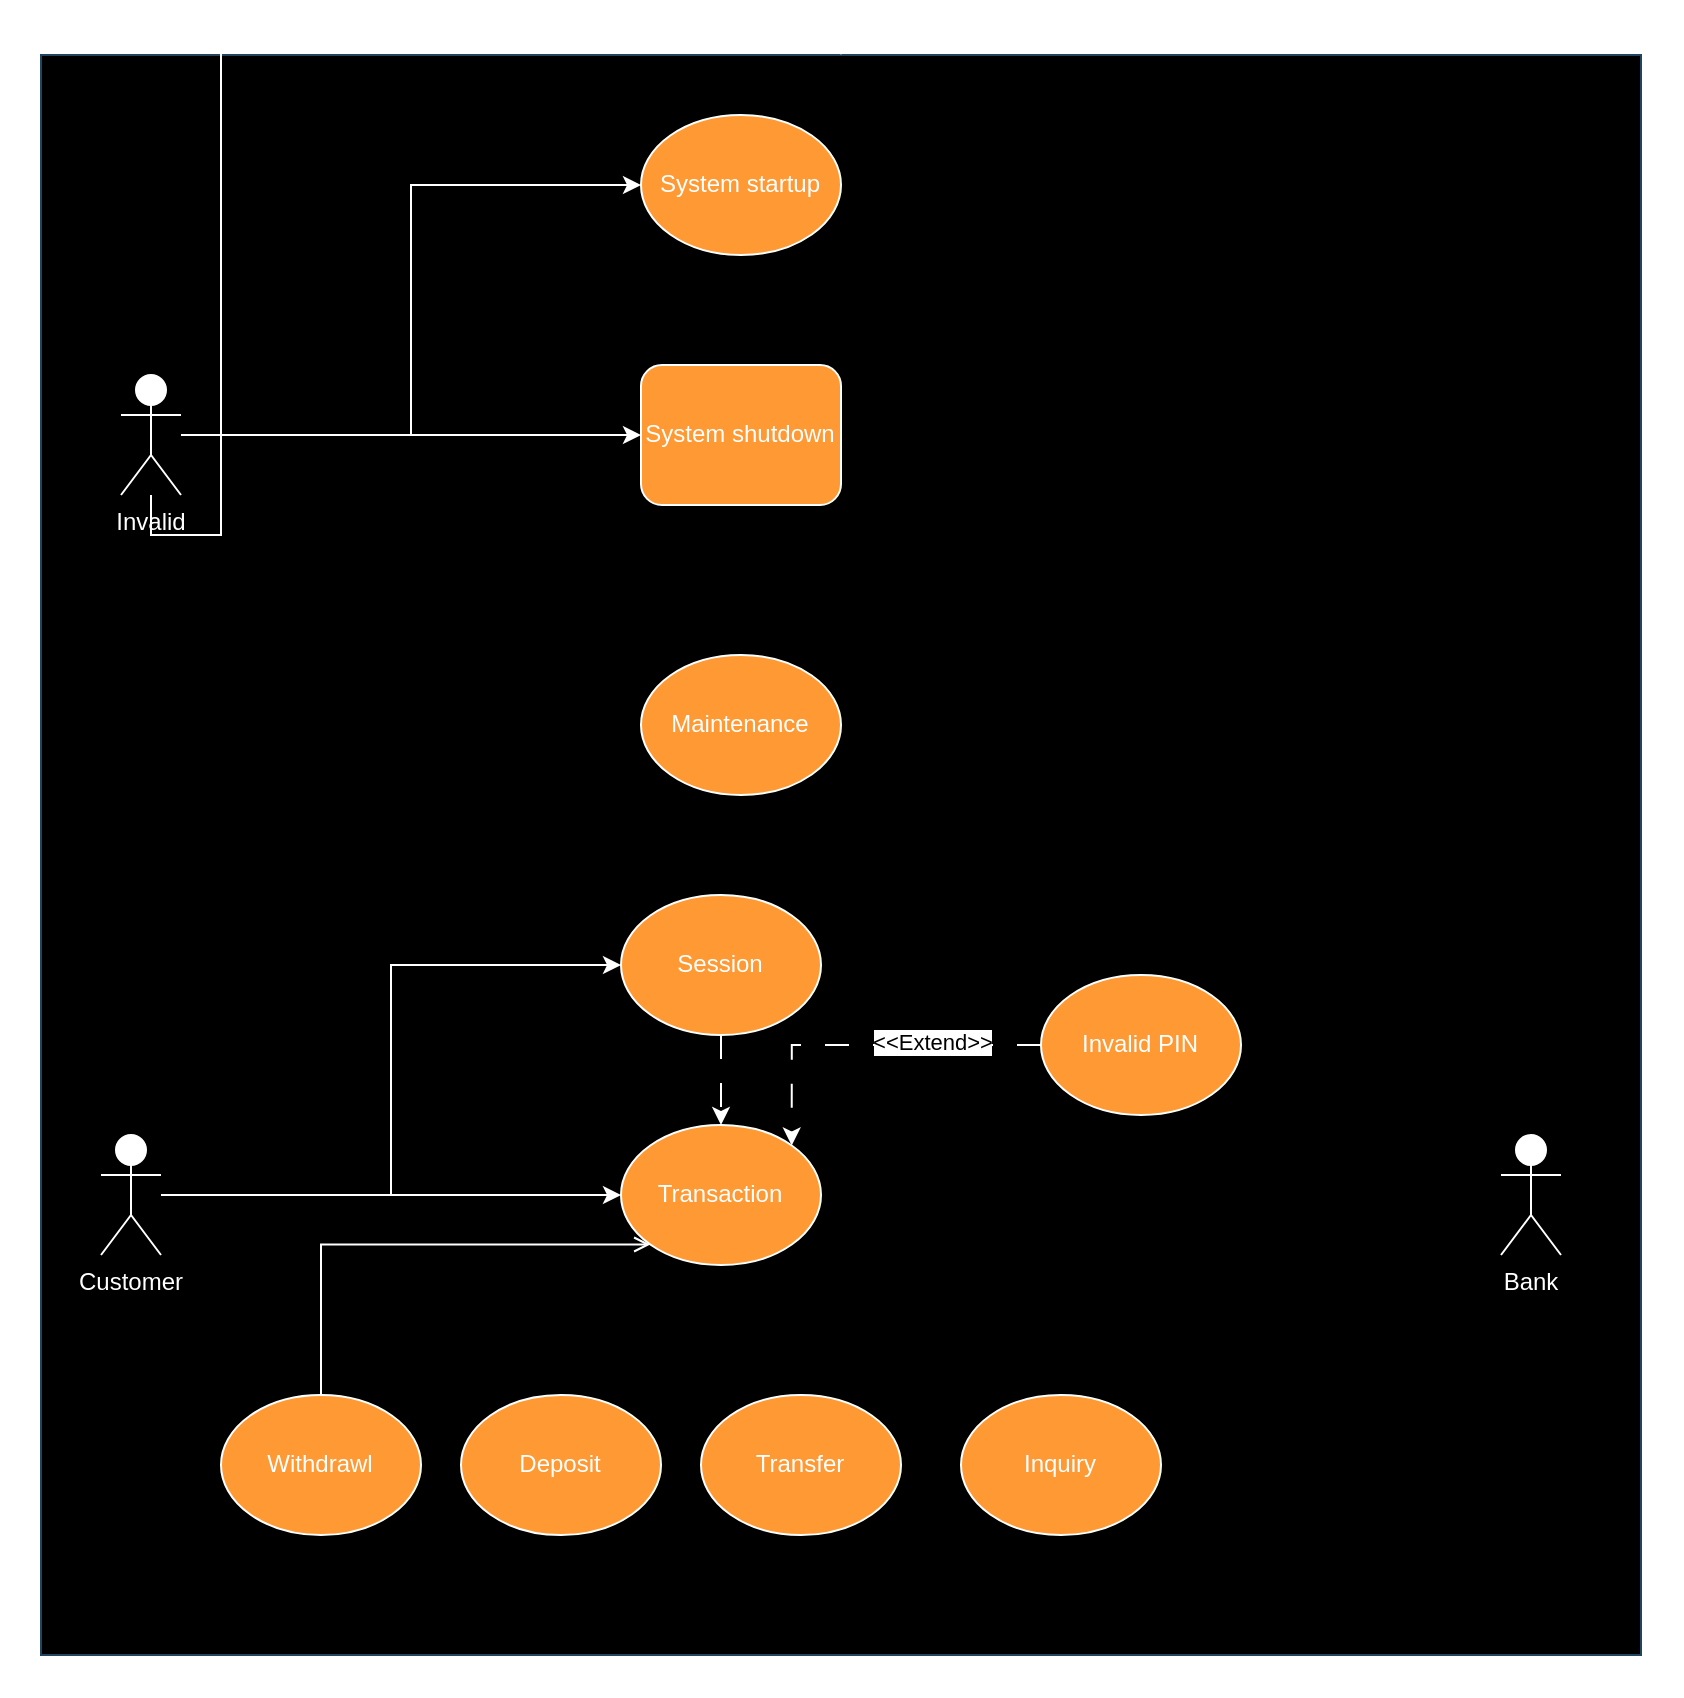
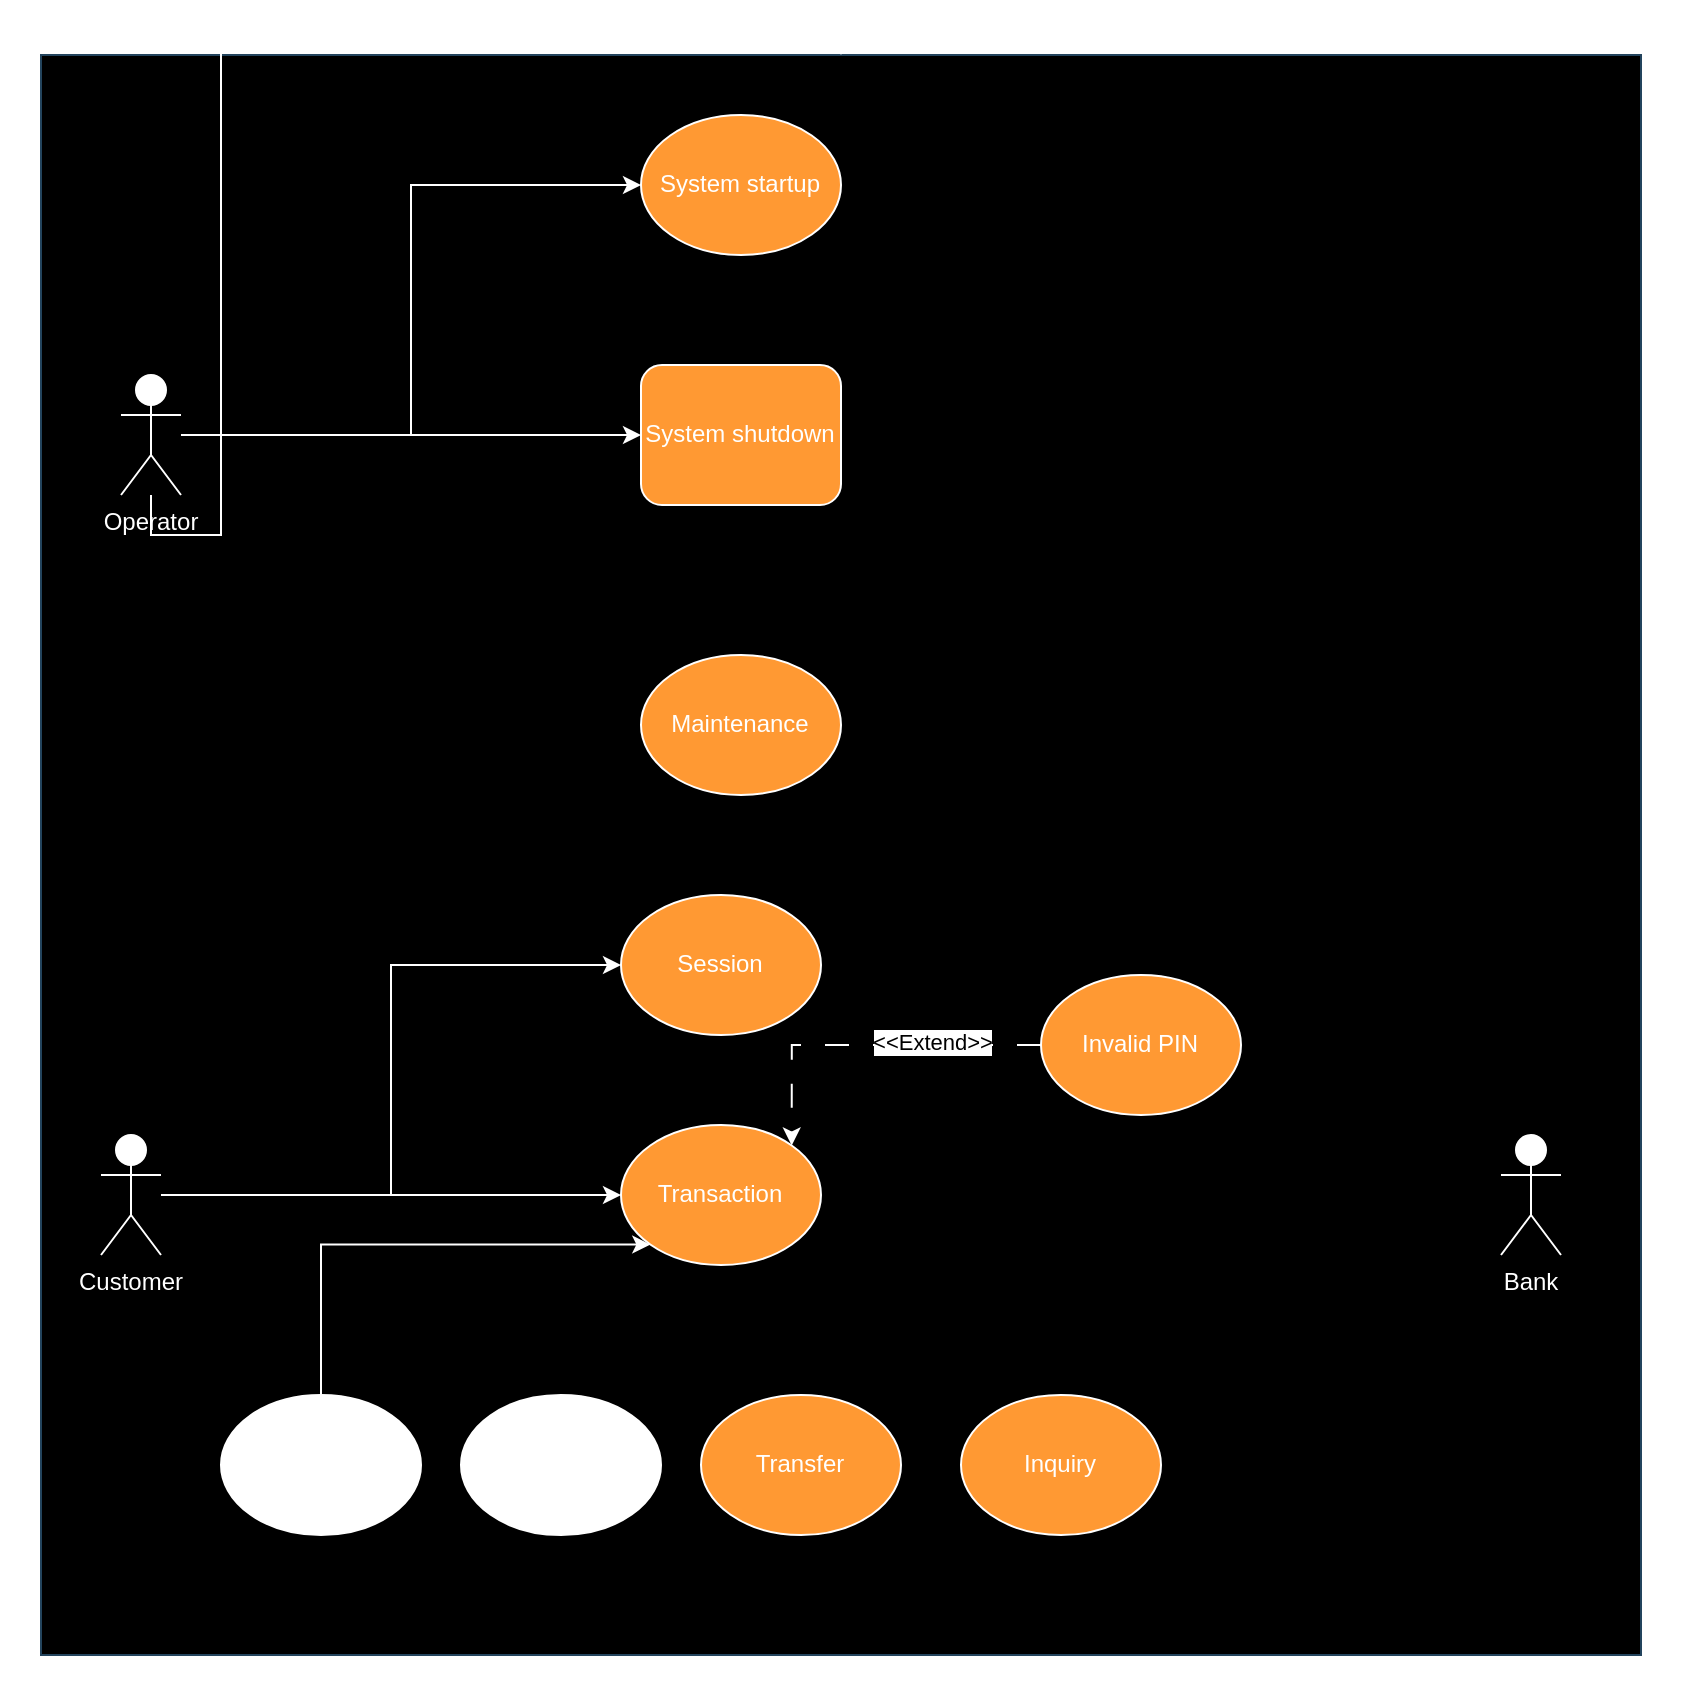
node "Invalid": label "Invalid" -> "Operator"
edge "Session" -> "Transaction": removed
edge "Withdrawl" -> "Transaction": arrowhead open -> classic
node "Withdrawl": fillcolor #ff9933 -> #ffffff
node "Deposit": fillcolor #ff9933 -> #ffffff
